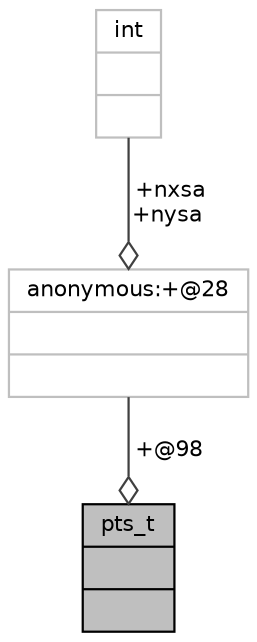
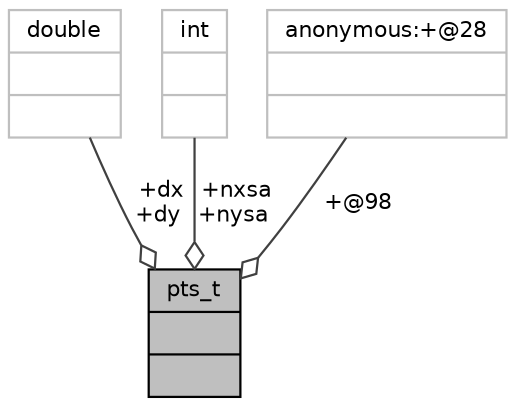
node "double": added
edge "int" -> "anonymous:+@28": now "int" -> "pts_t"
